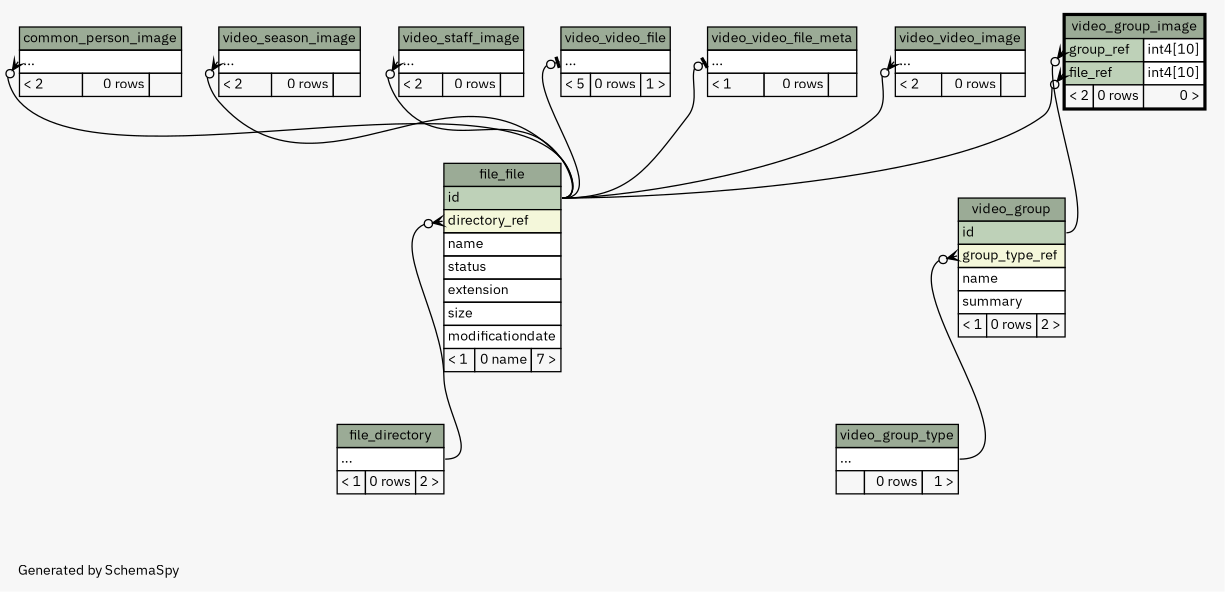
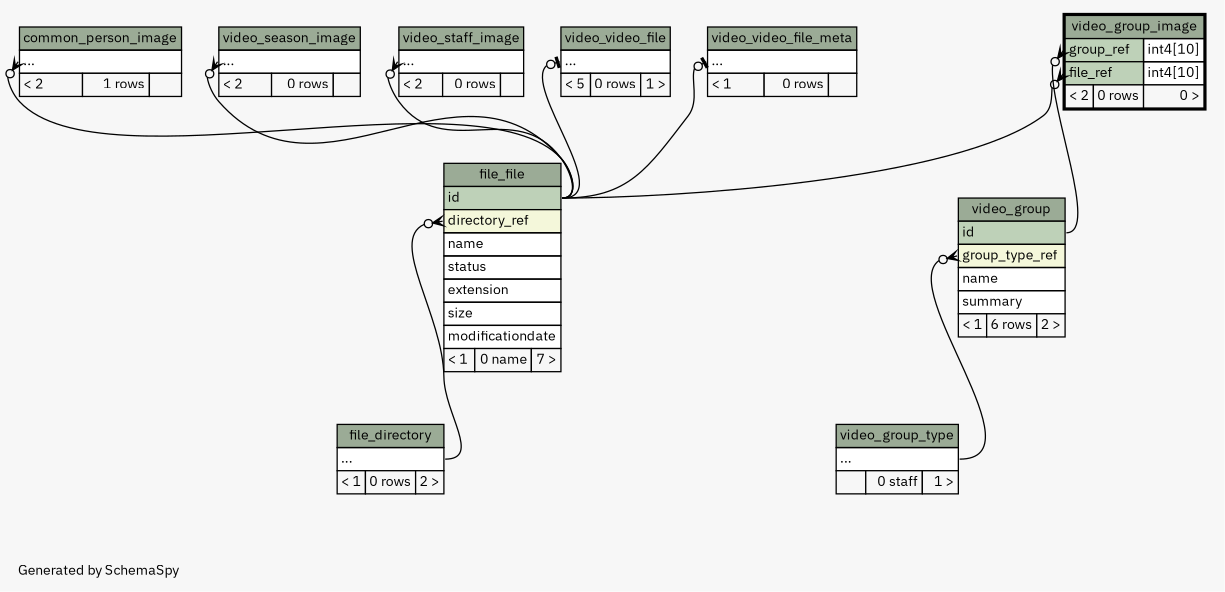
node "video_video_image": removed
node "common_person_image": text "0 rows" -> "1 rows"
node "video_group": text "0 rows" -> "6 rows"
node "video_group_type": text "0 rows" -> "0 staff"
